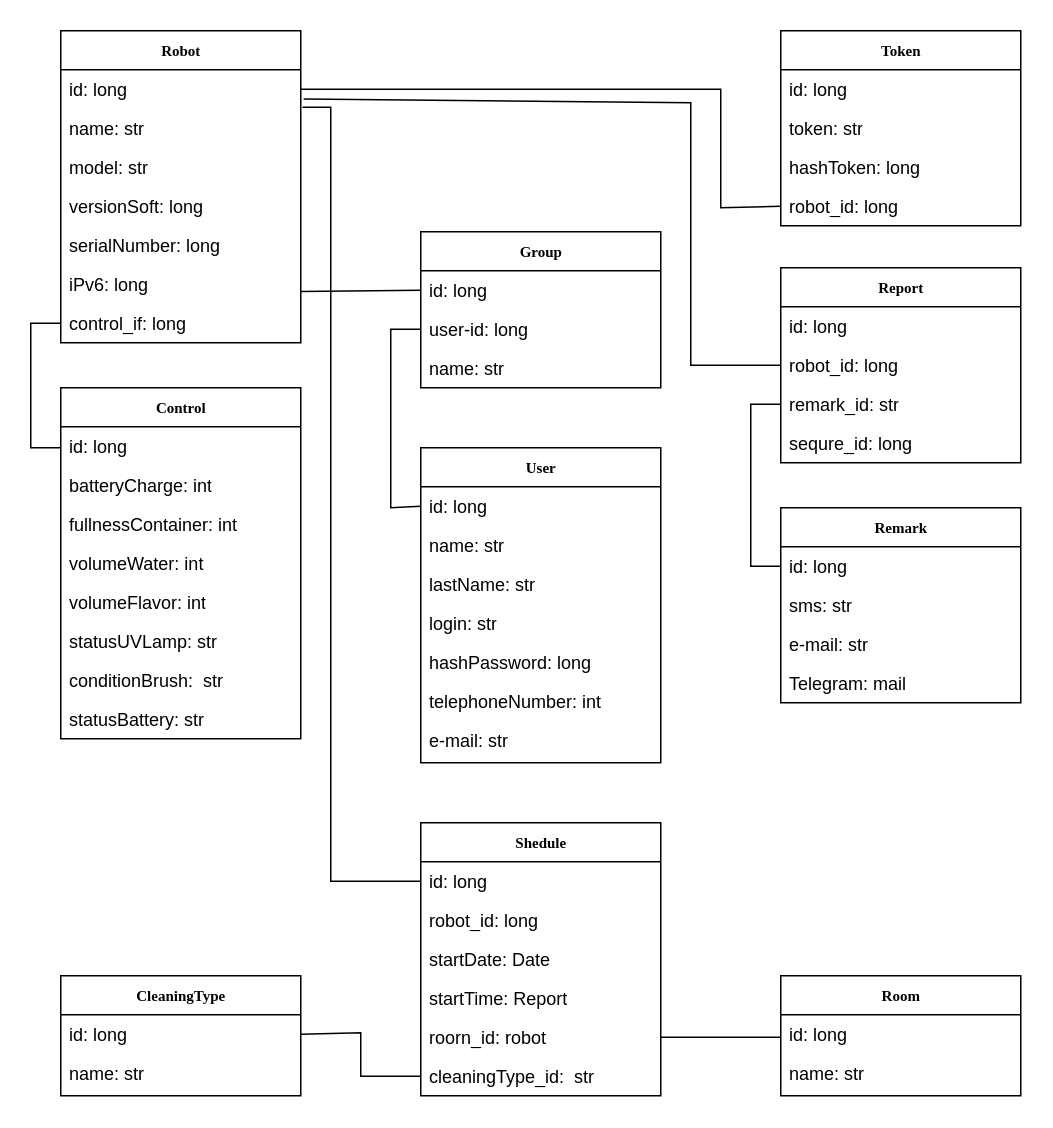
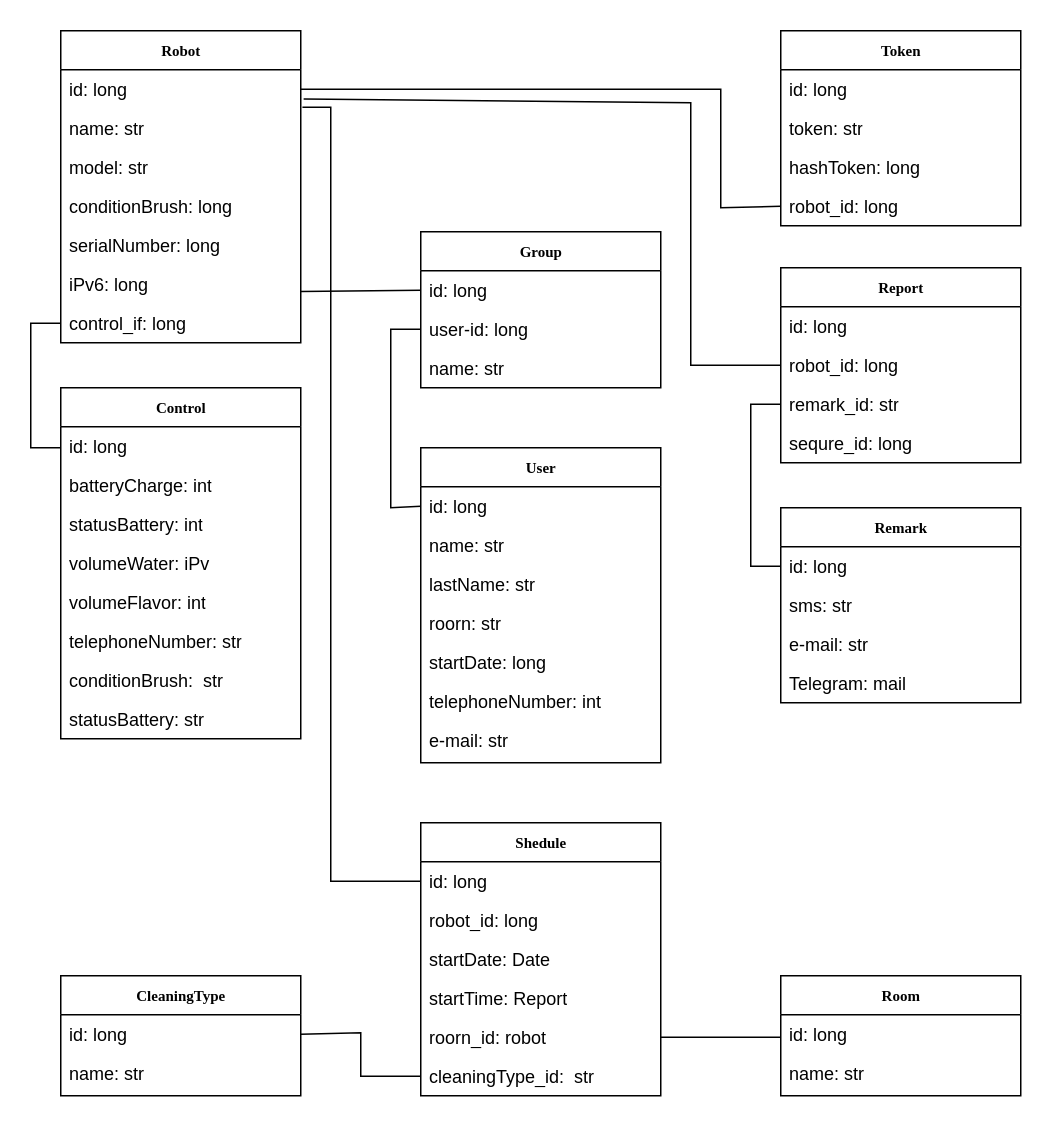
node "versionSoft: long": label "versionSoft: long" -> "conditionBrush: long"
node "fullnessContainer: int": label "fullnessContainer: int" -> "statusBattery: int"
node "volumeWater: int": label "volumeWater: int" -> "volumeWater: iPv"
node "login: str": label "login: str" -> "roorn: str"
node "statusUVLamp: str": label "statusUVLamp: str" -> "telephoneNumber: str"
node "hashPassword: long": label "hashPassword: long" -> "startDate: long"
